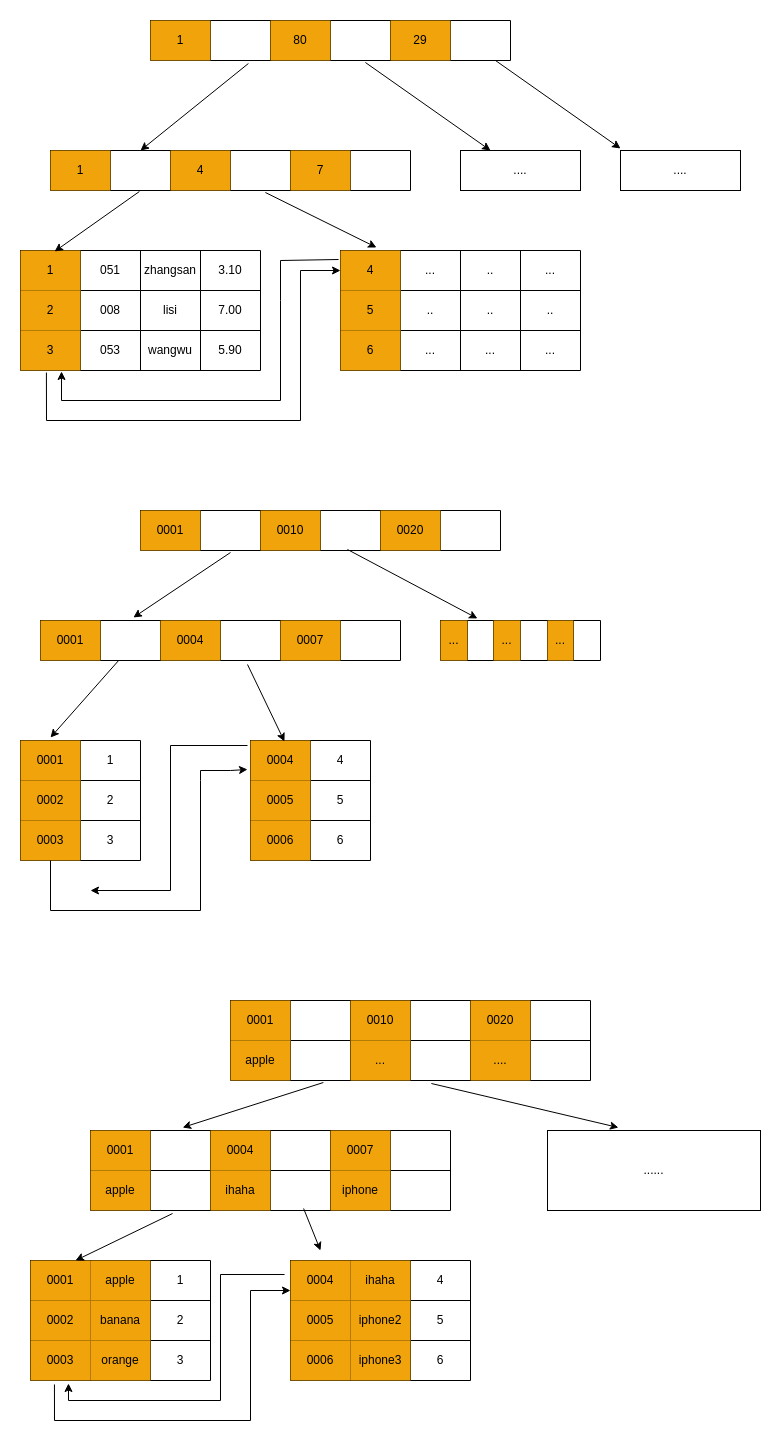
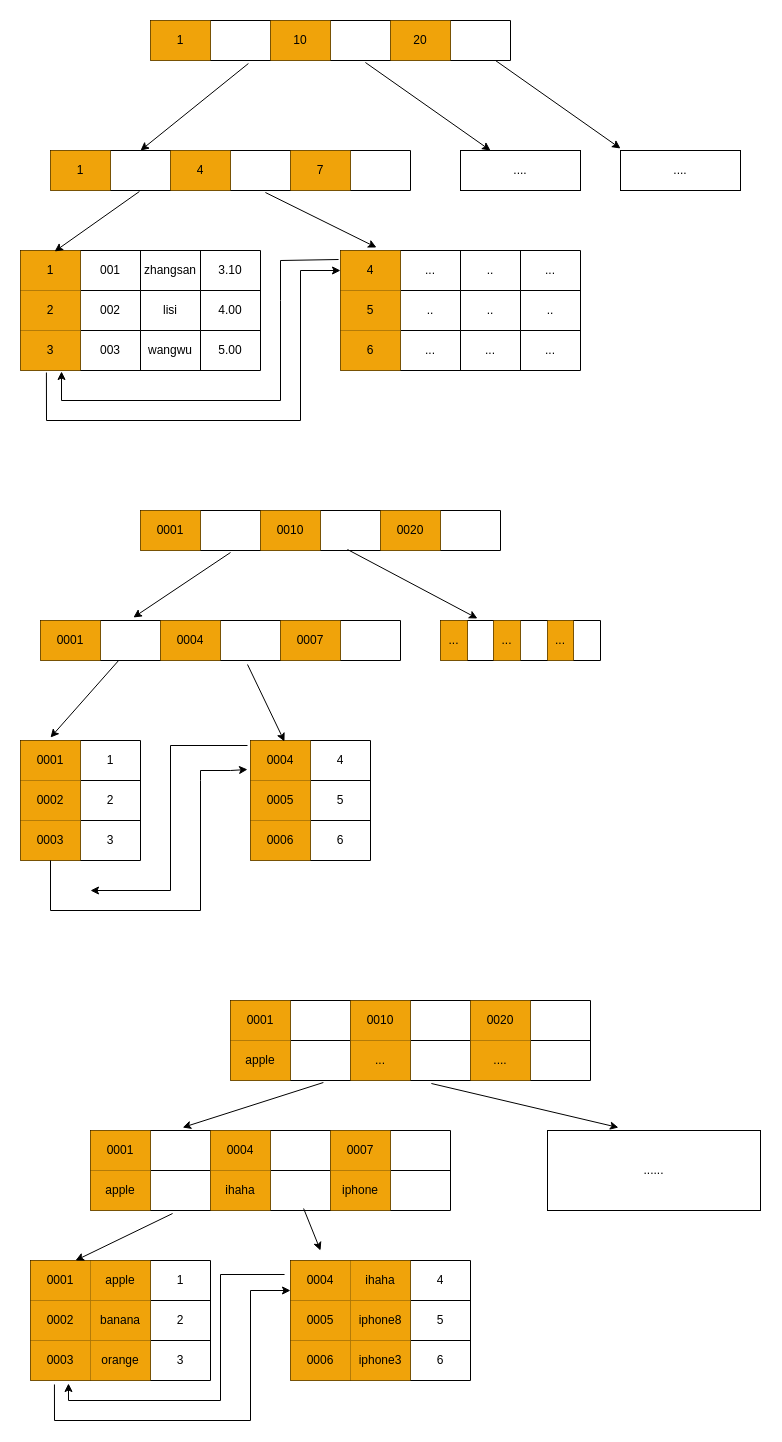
node "80": label "80" -> "10"
node "29": label "29" -> "20"
node "051": label "051" -> "001"
node "008": label "008" -> "002"
node "7.00": label "7.00" -> "4.00"
node "053": label "053" -> "003"
node "5.90": label "5.90" -> "5.00"
node "iphone2": label "iphone2" -> "iphone8"
